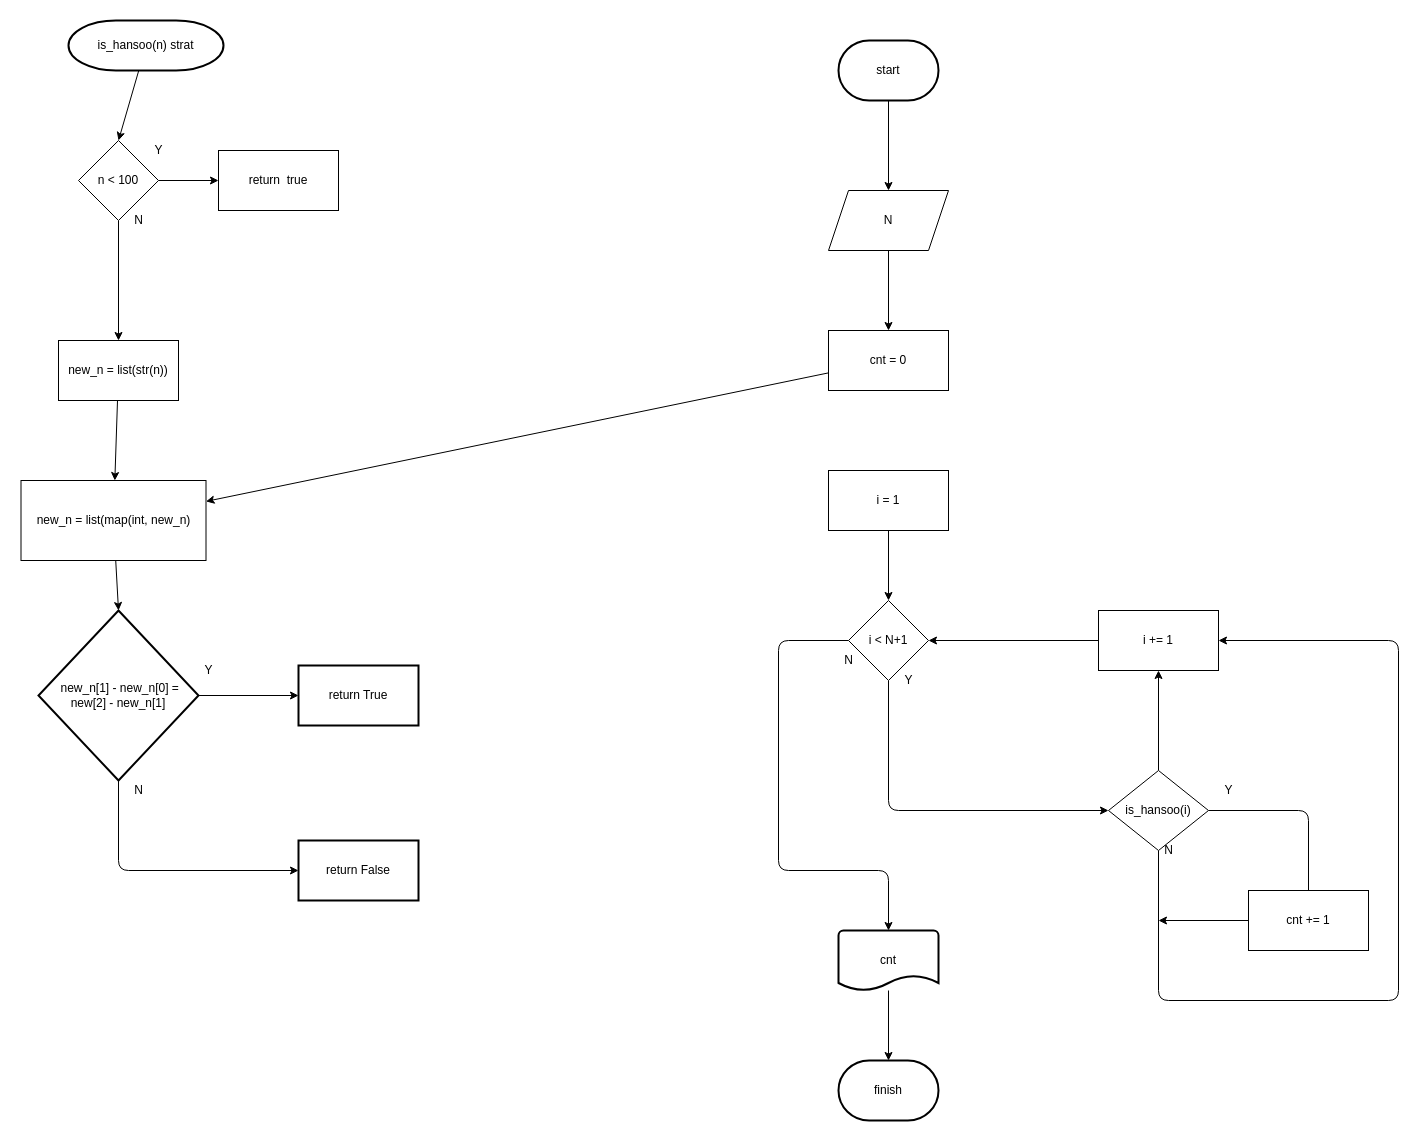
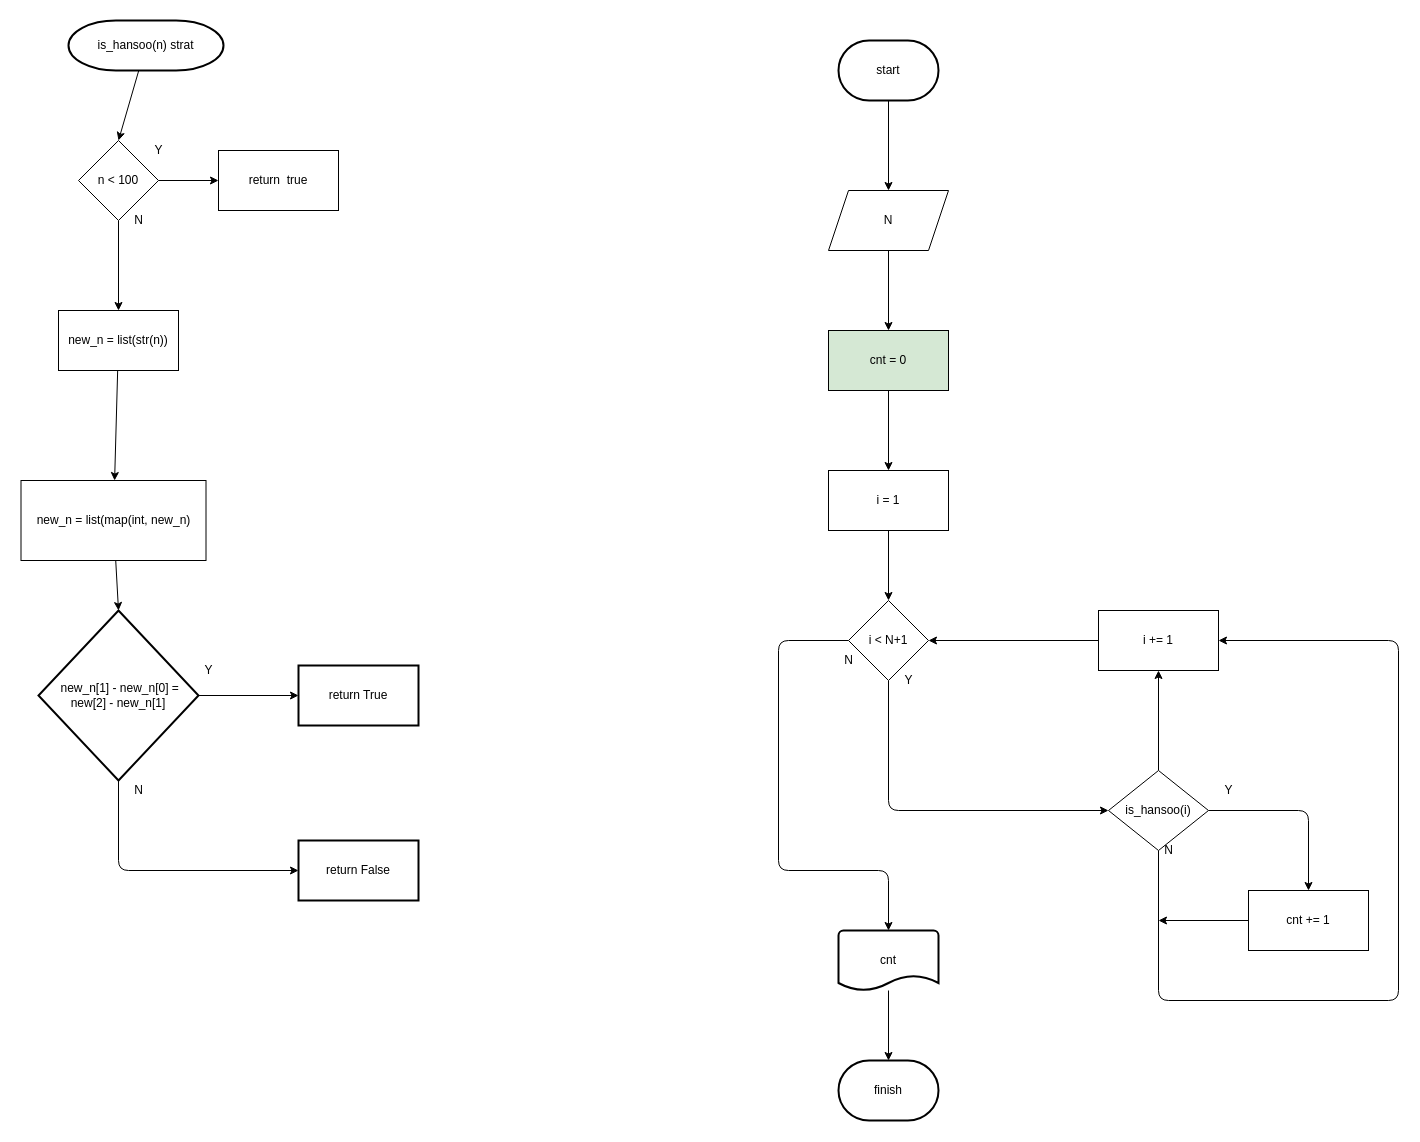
node "cnt = 0": fillcolor #ffffff -> #d5e8d4
node "new_n = list(str(n))": moved (119, 371) -> (119, 341)
edge "cnt = 0" -> "new_n = list(map(int, new_n)": now "cnt = 0" -> "i = 1"
edge "is_hansoo(i)" -- "cnt += 1": arrowhead none -> classic
